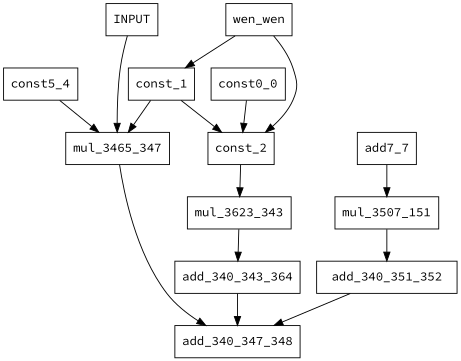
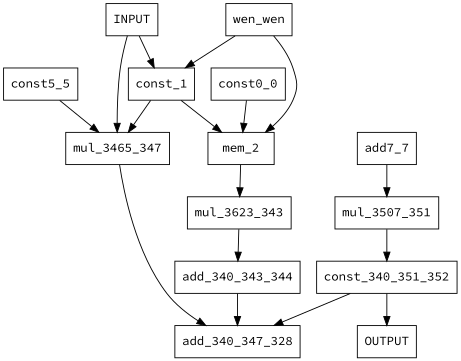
edge "INPUT" -> "const_1": added
node "const5_4": label "const5_4" -> "const5_5"
node "const_2": label "const_2" -> "mem_2"
node "mul_3507_151": label "mul_3507_151" -> "mul_3507_351"
node "add_340_343_364": label "add_340_343_364" -> "add_340_343_344"
node "add_340_351_352": label "add_340_351_352" -> "const_340_351_352"
node "add_340_347_348": label "add_340_347_348" -> "add_340_347_328"
node "OUTPUT": added
